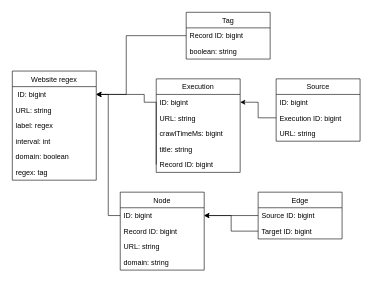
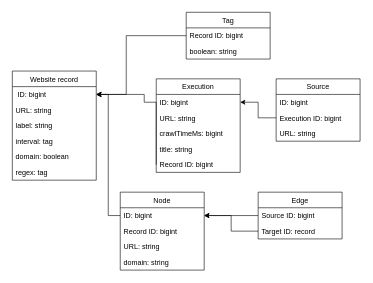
node "Website regex": label "Website regex" -> "Website record"
node "label: regex": label "label: regex" -> "label: string"
node "interval: int": label "interval: int" -> "interval: tag"
node "Target ID: bigint": label "Target ID: bigint" -> "Target ID: record"
